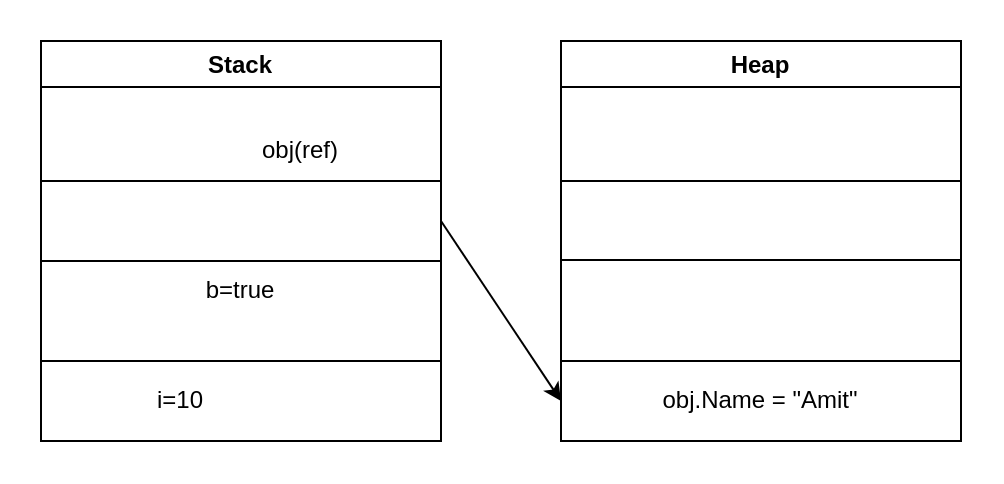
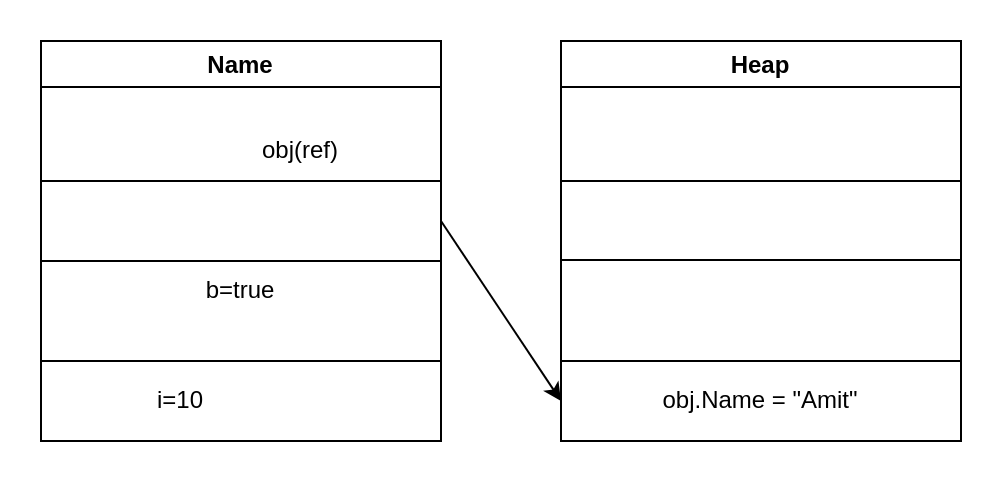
node "Stack": label "Stack" -> "Name"
